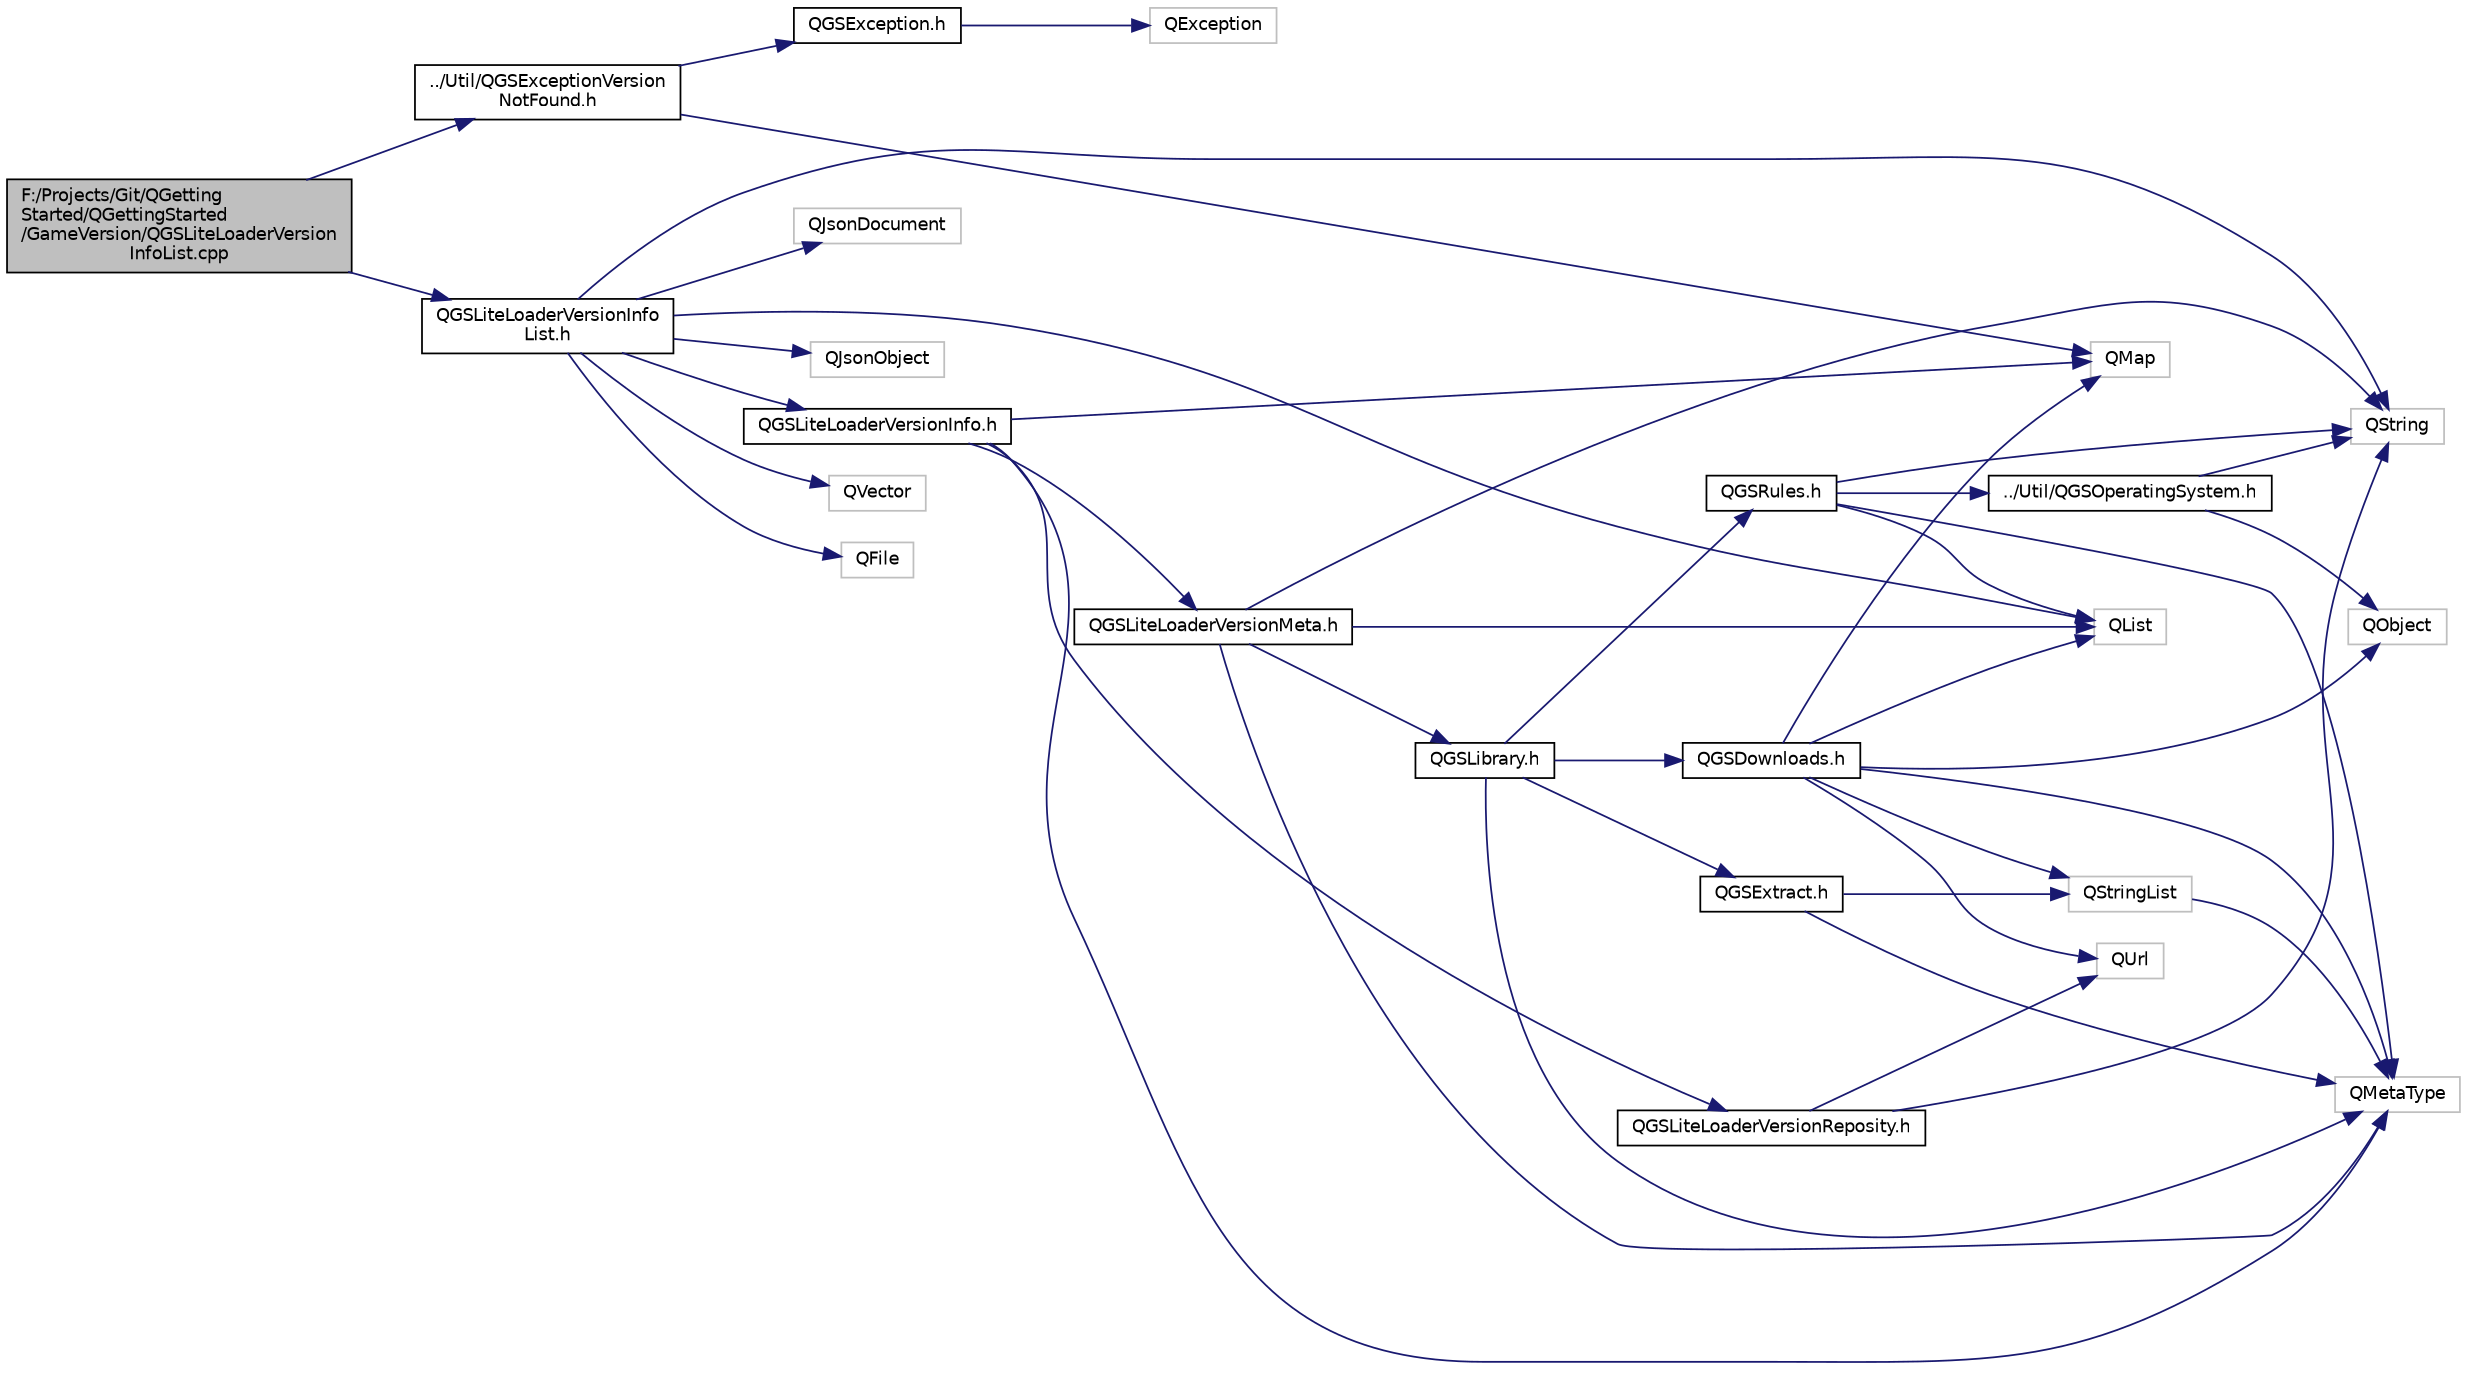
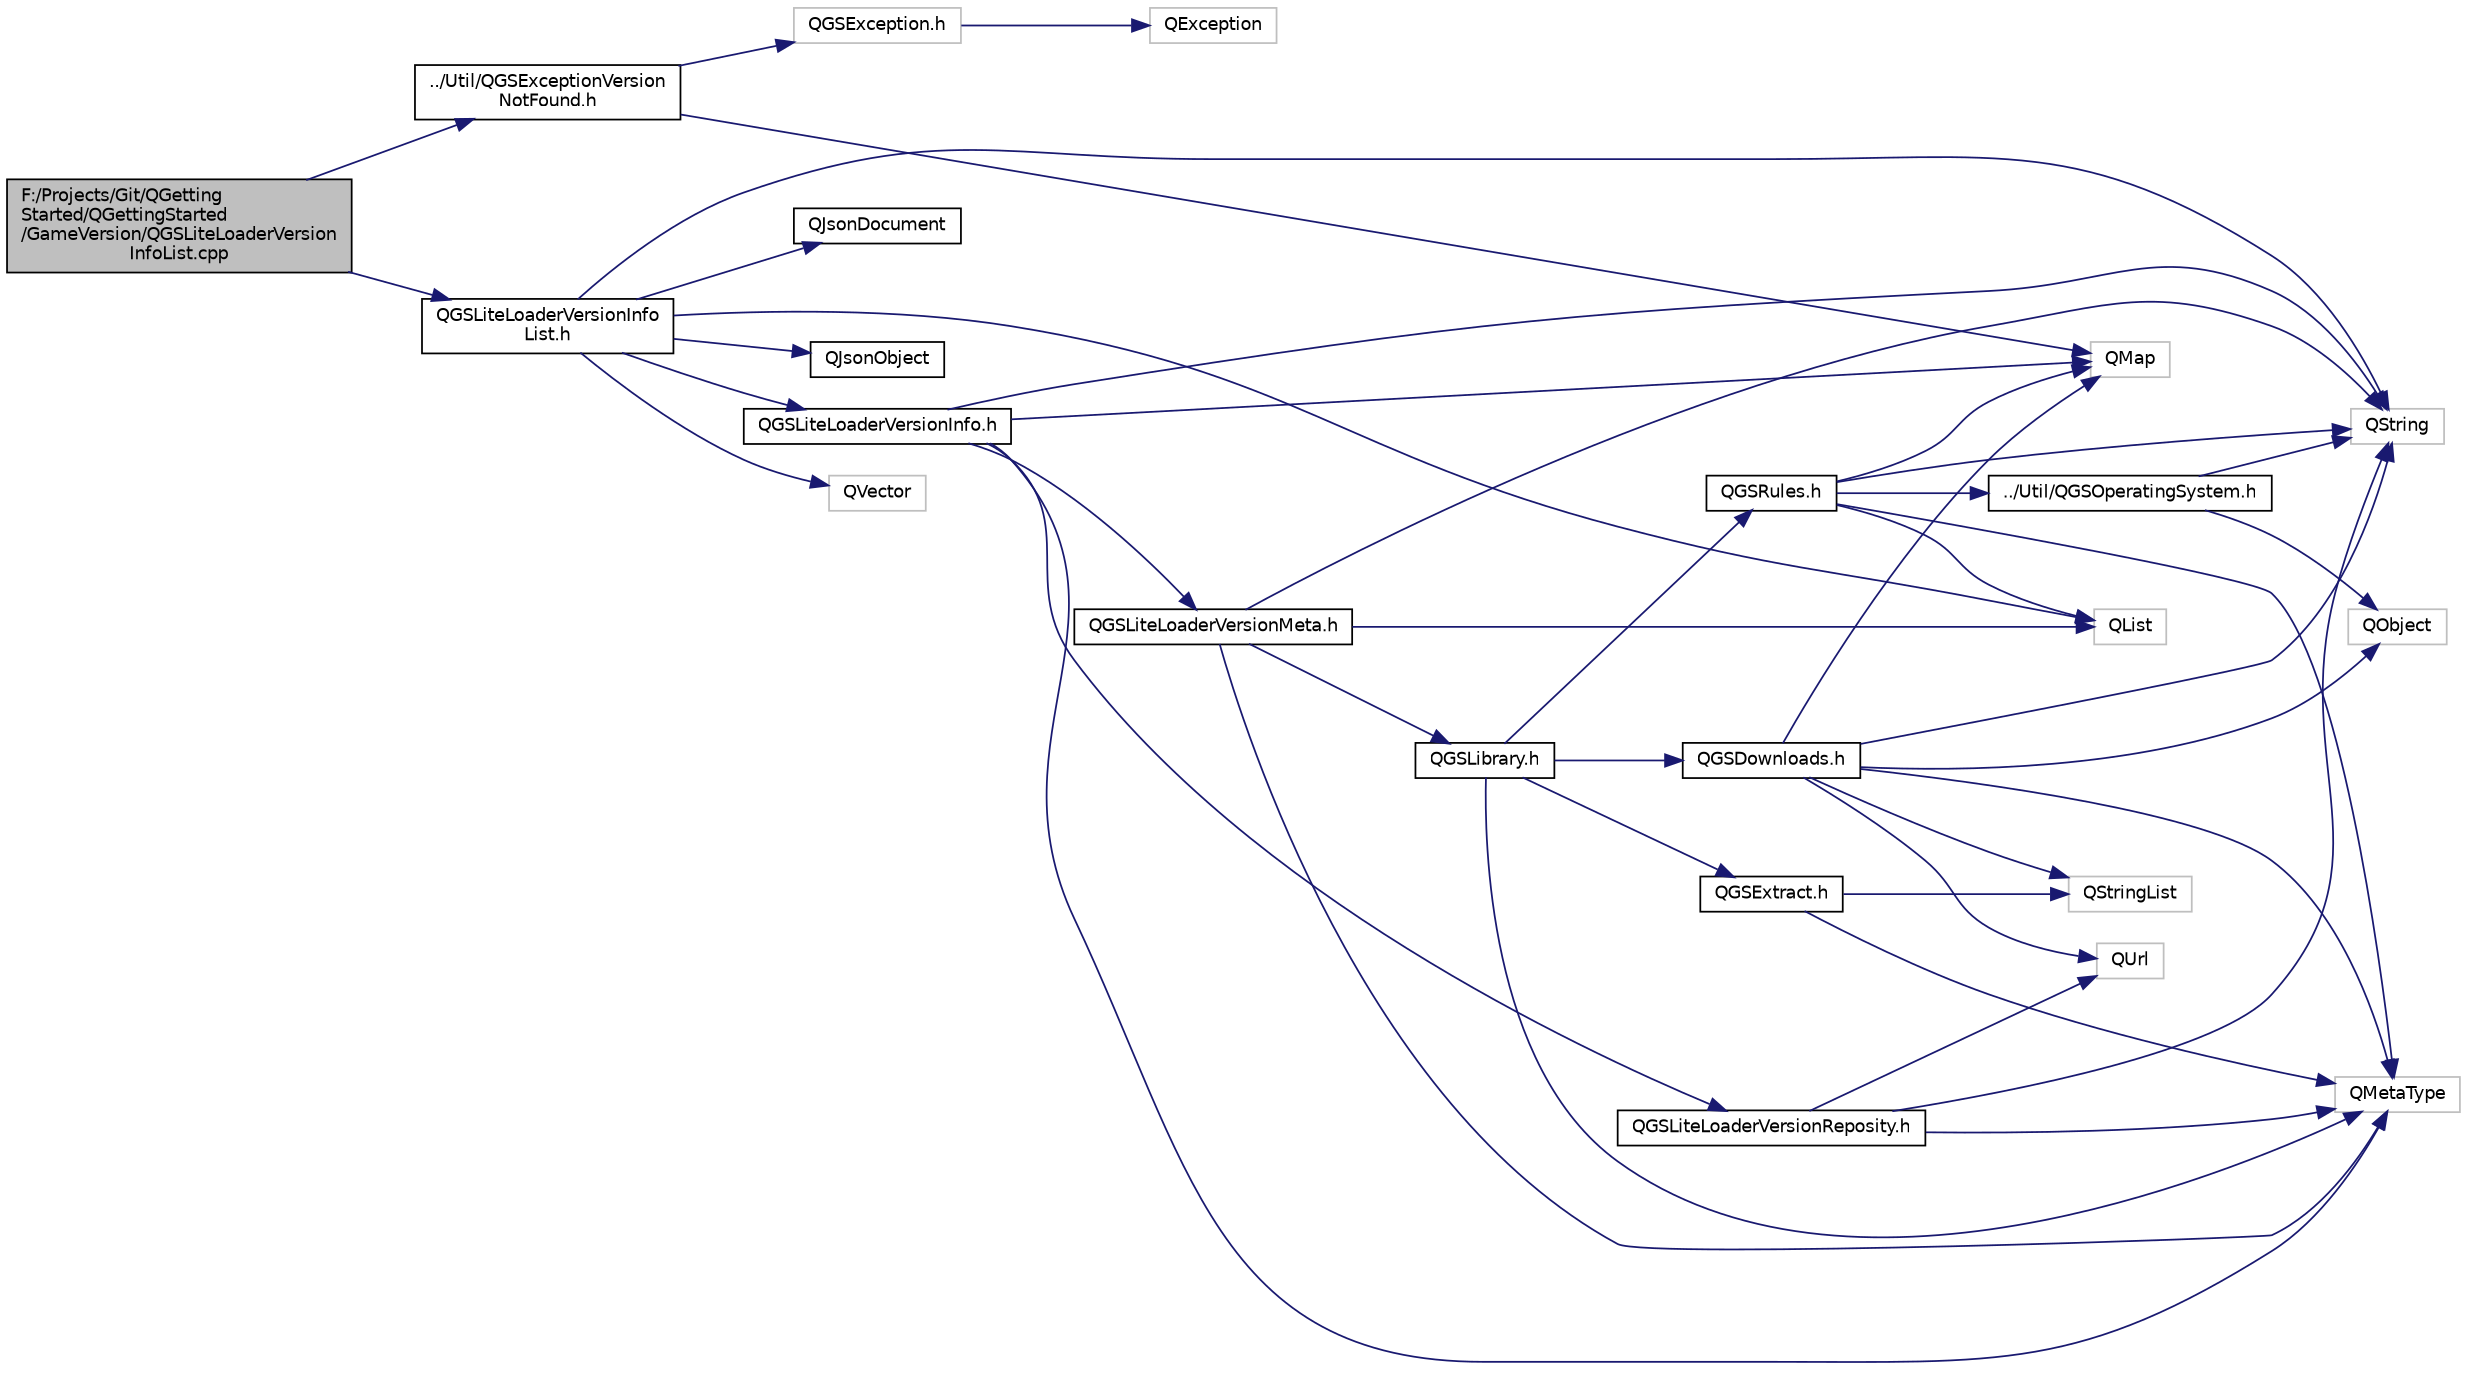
node "QGSException.h": color black -> grey75
node "QJsonDocument": color grey75 -> black
edge "QGSLiteLoaderVersionInfo.h" -> "QString": added
node "QJsonObject": color grey75 -> black
edge "QGSRules.h" -> "QMap": added
node "QFile": removed
edge "QGSDownloads.h" -> "QList": now "QGSDownloads.h" -> "QString"
edge "QStringList" -> "QMetaType": now "QGSLiteLoaderVersionReposity.h" -> "QMetaType"
